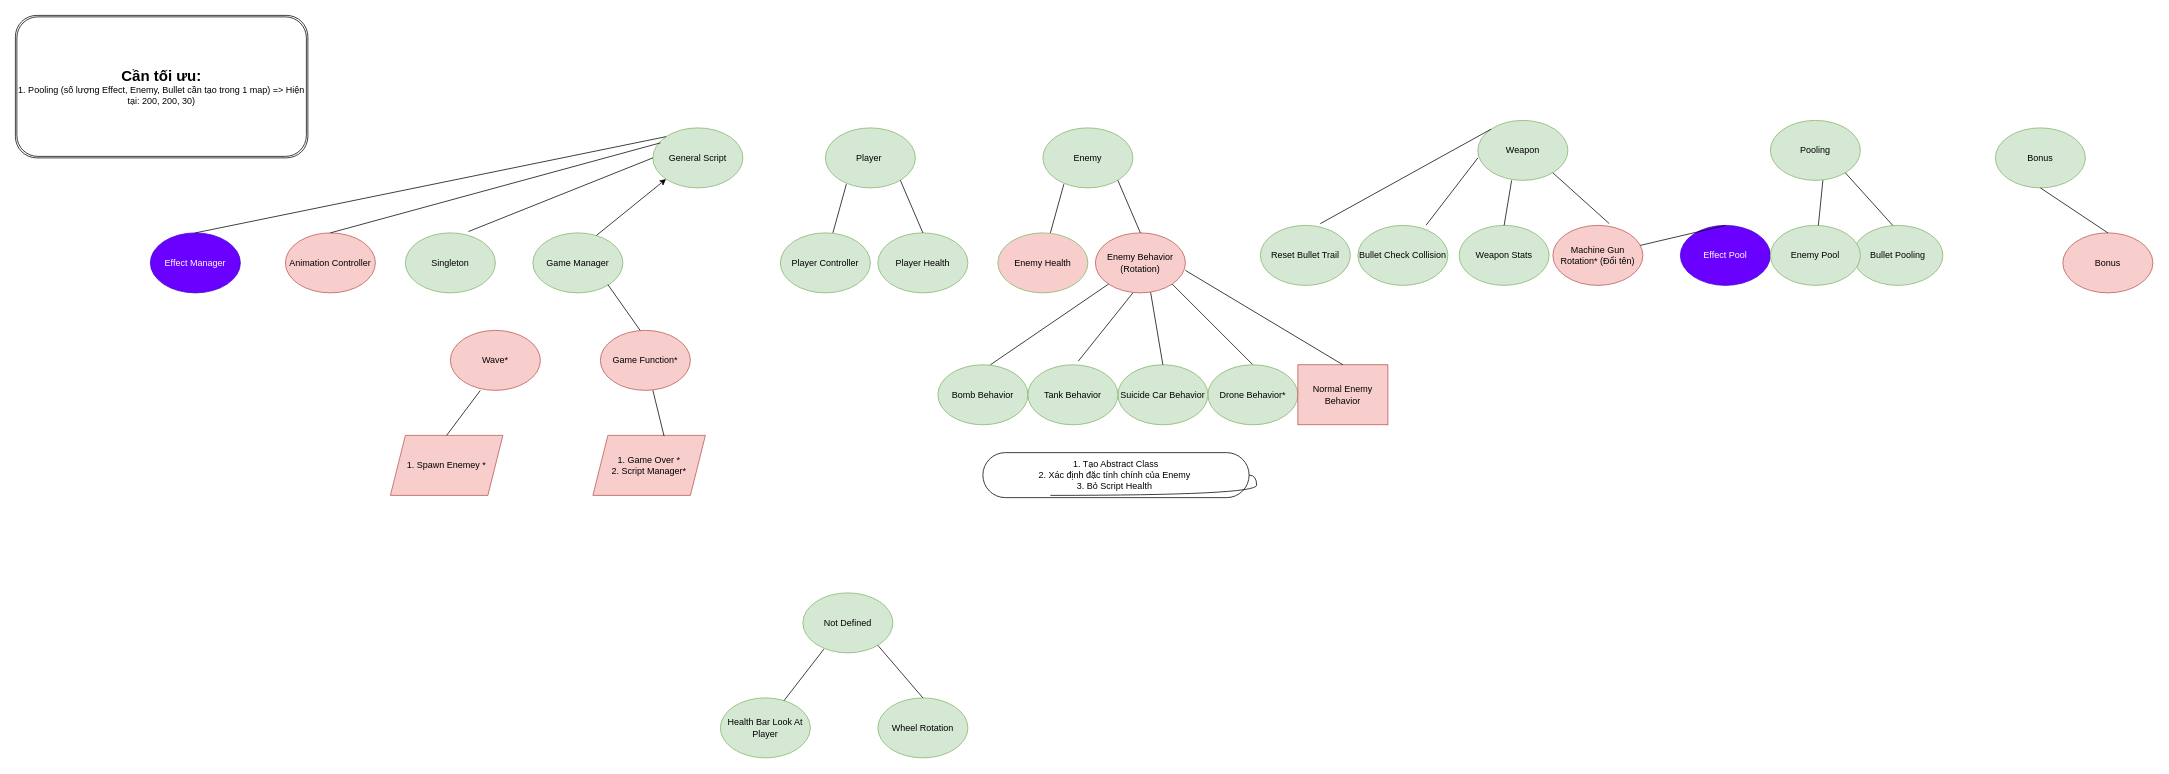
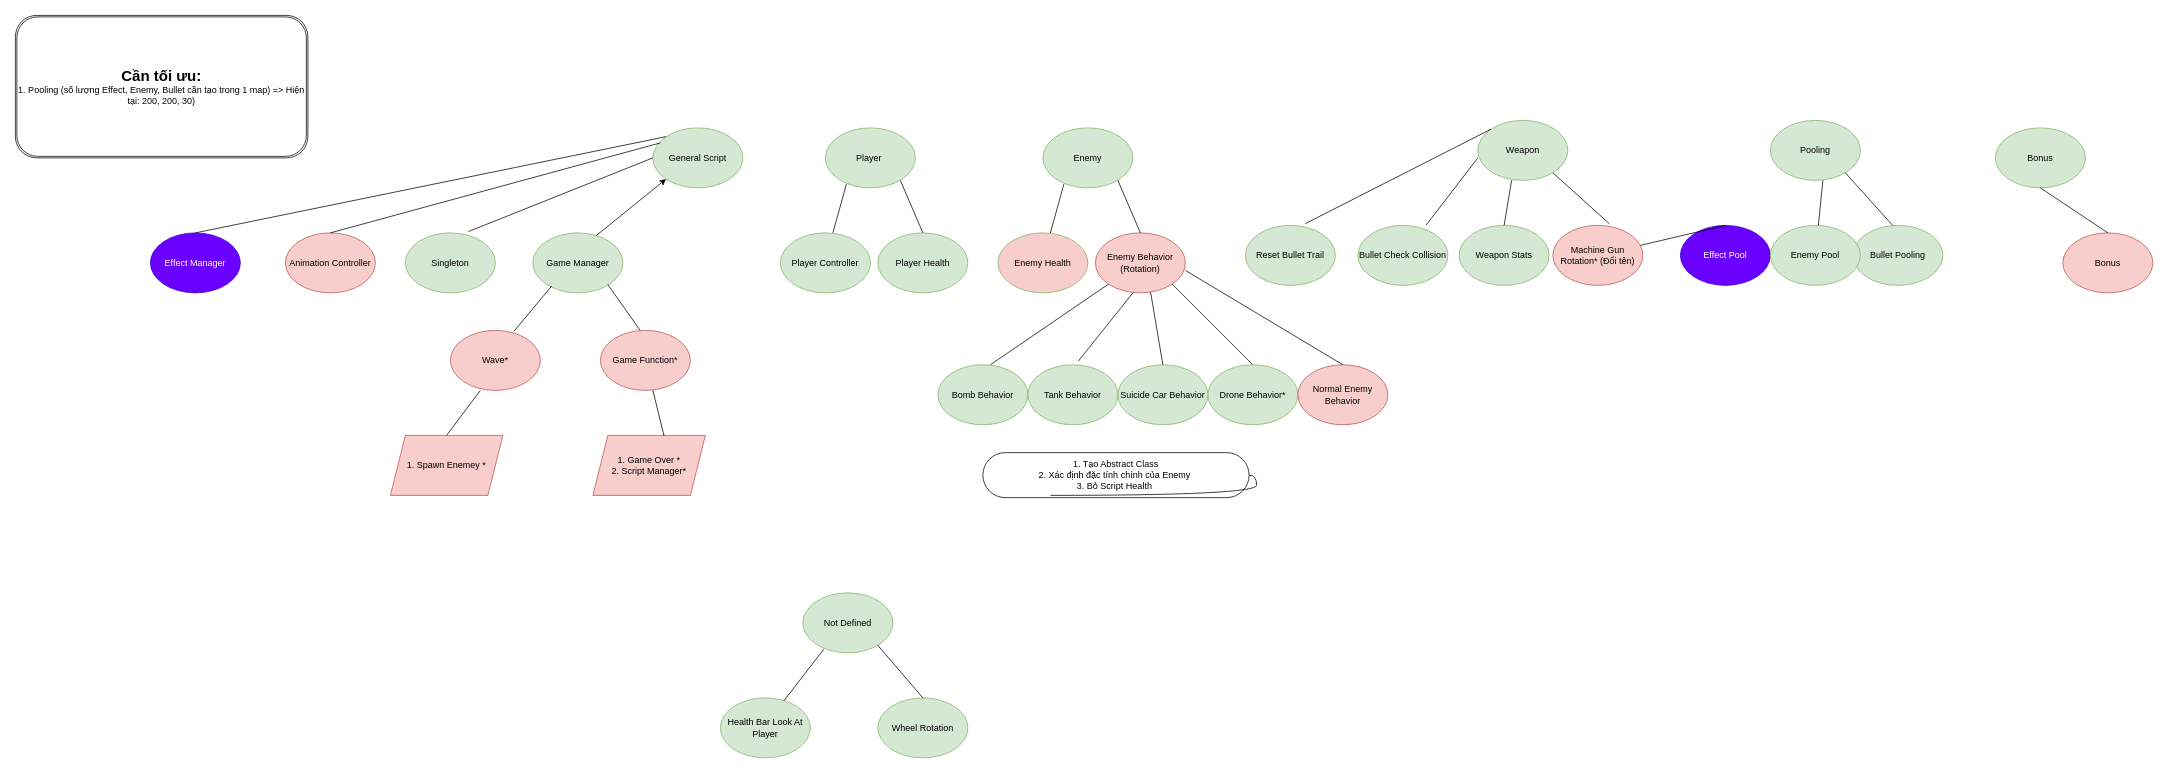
node "Reset Bullet Trail": moved (1305, 255) -> (1290, 255)
edge "Game Manager" -- "Wave*": added
node "Normal Enemy Behavior": shape rectangle -> ellipse
